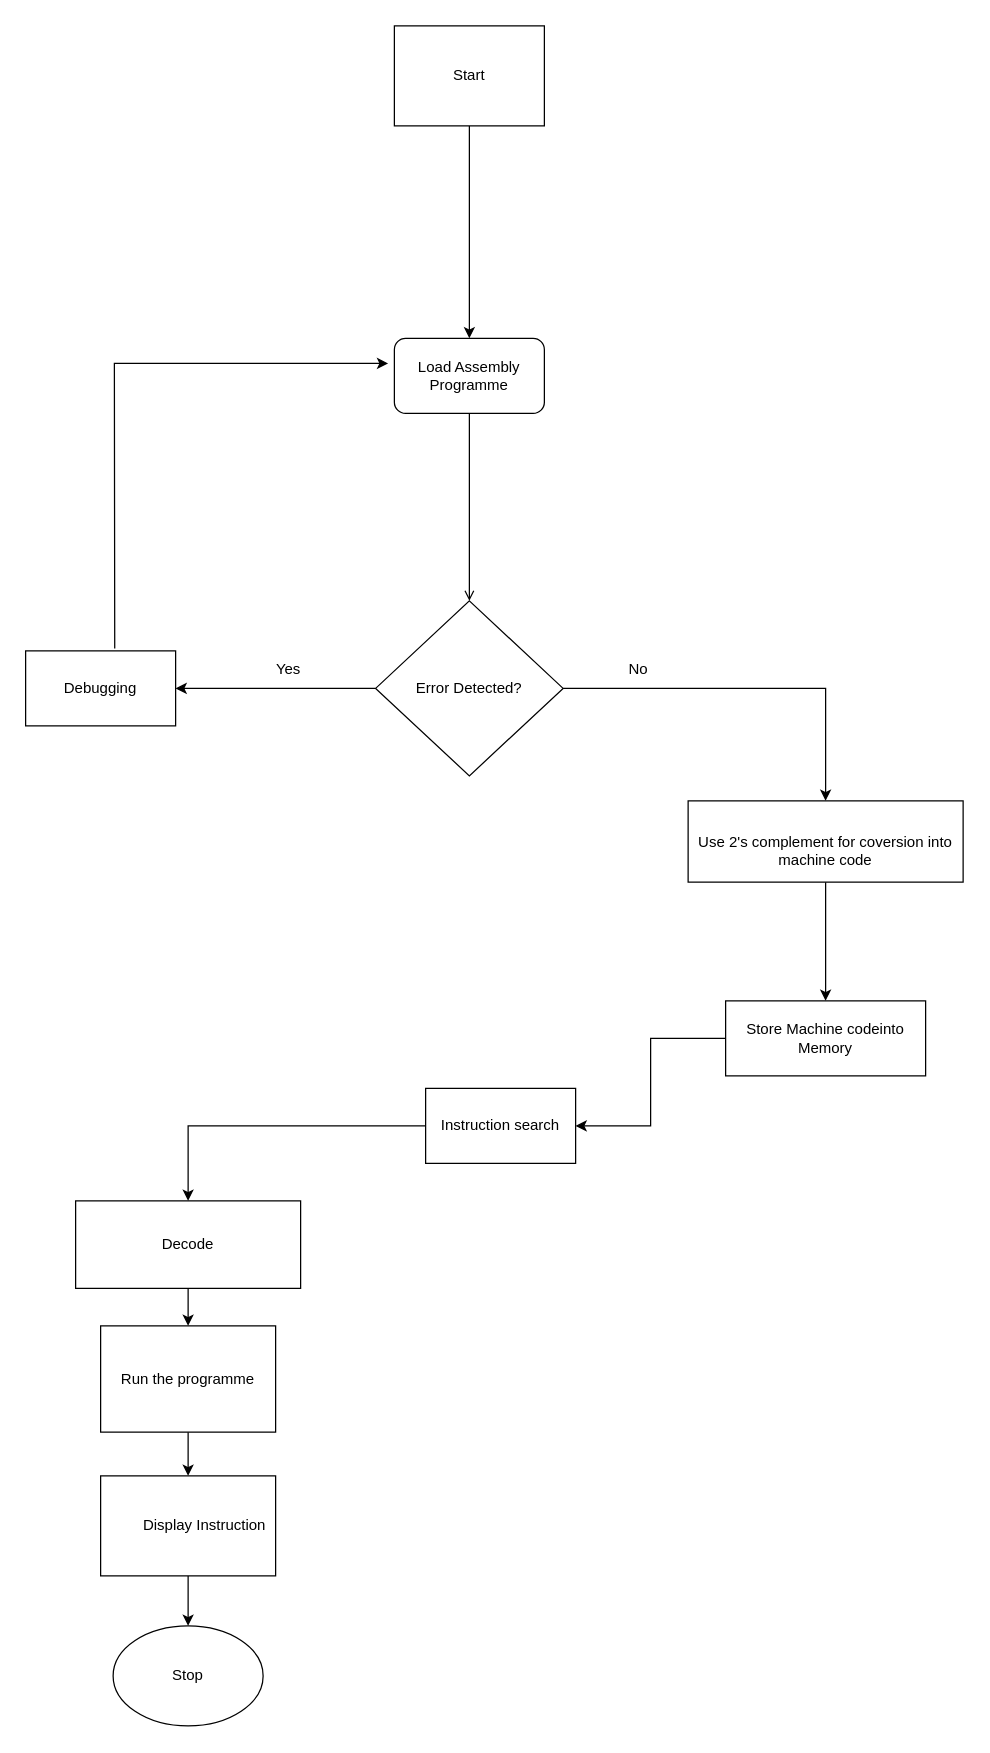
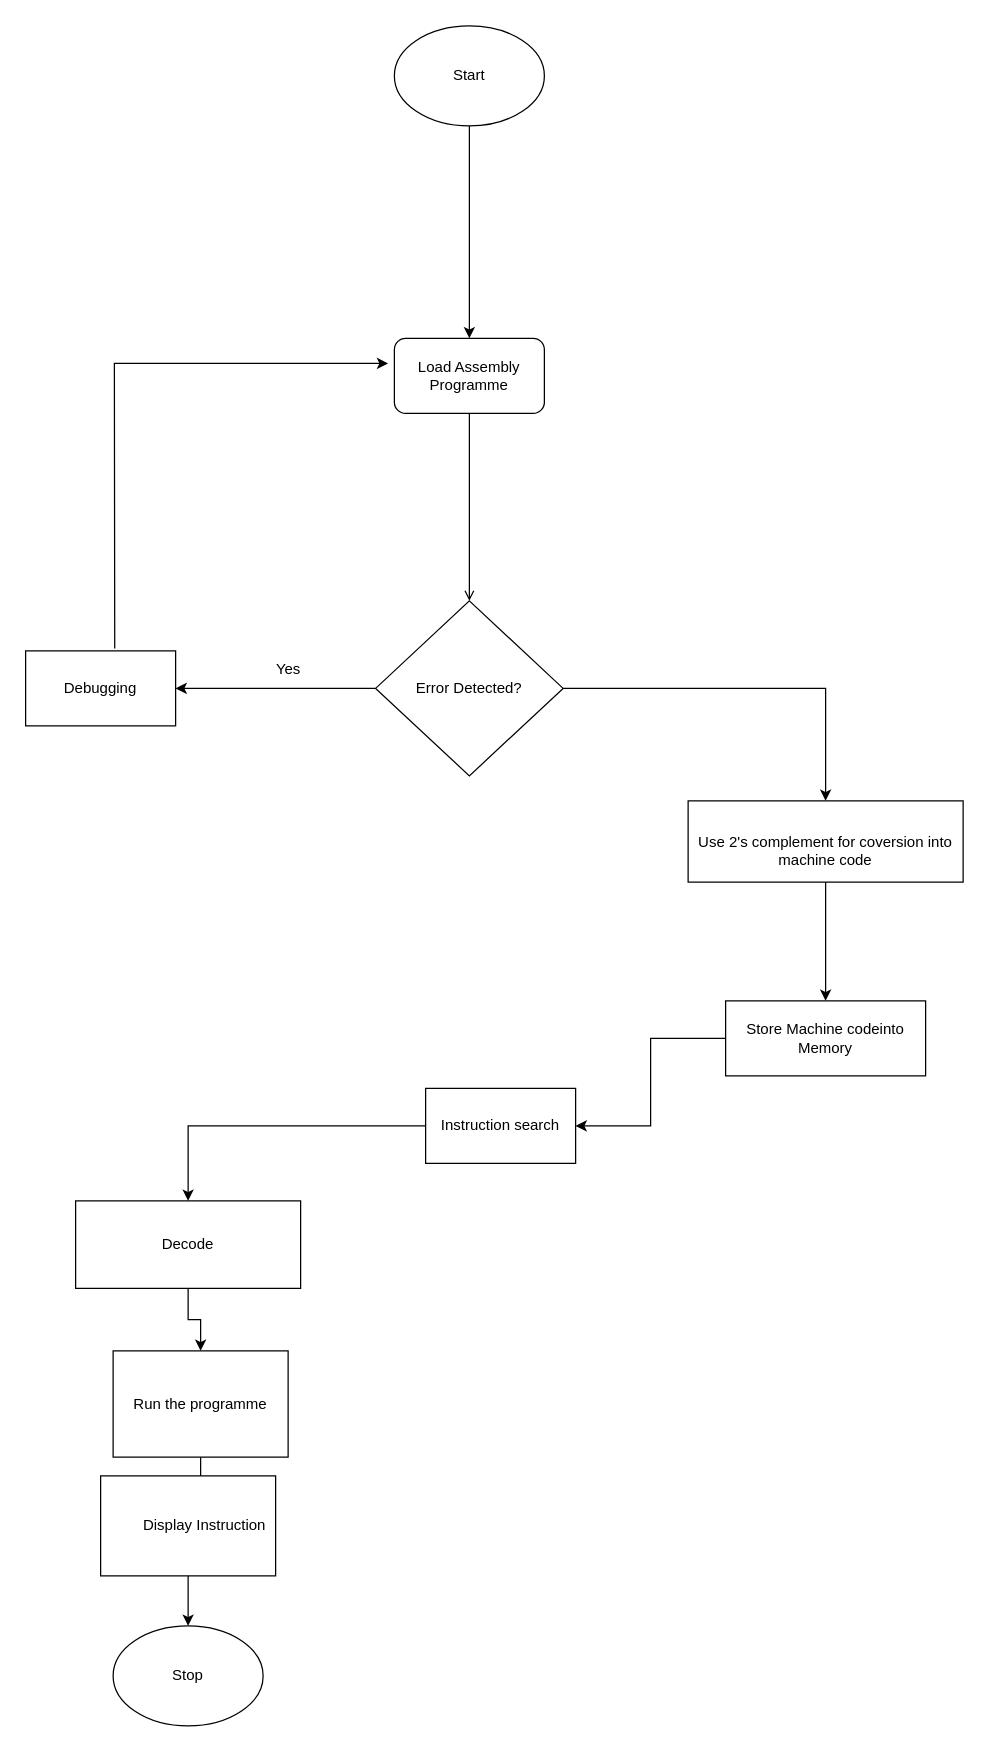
node "Start": shape rectangle -> ellipse
node "No": removed
node "Run the programme": moved (188, 1379) -> (201, 1404)
